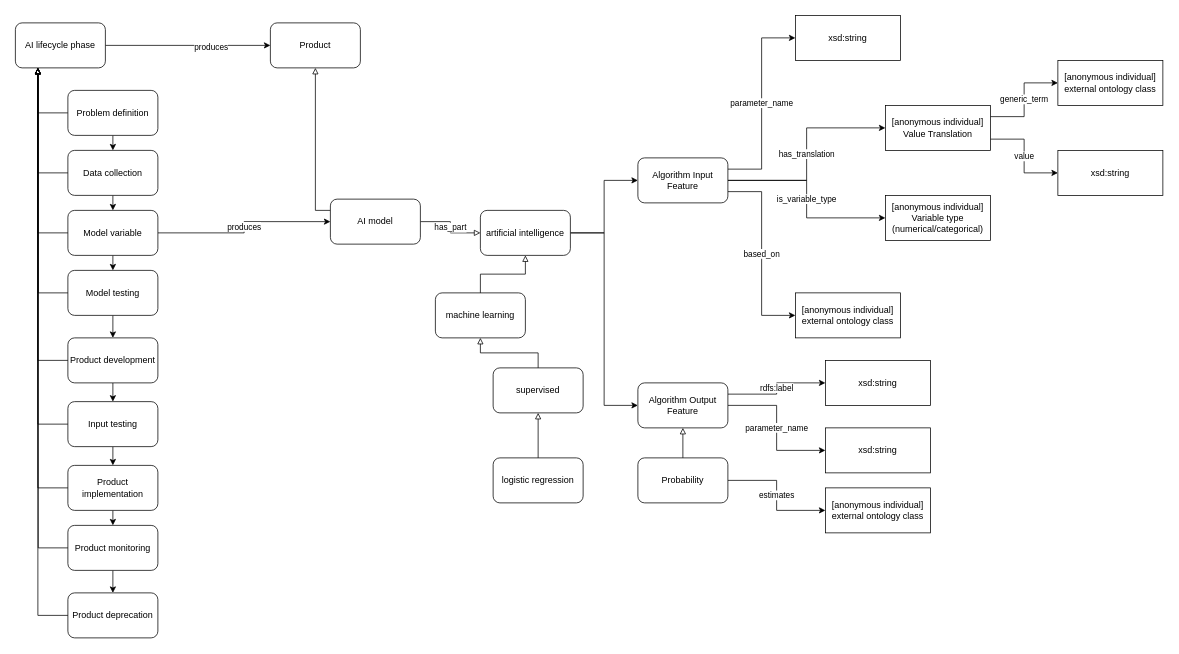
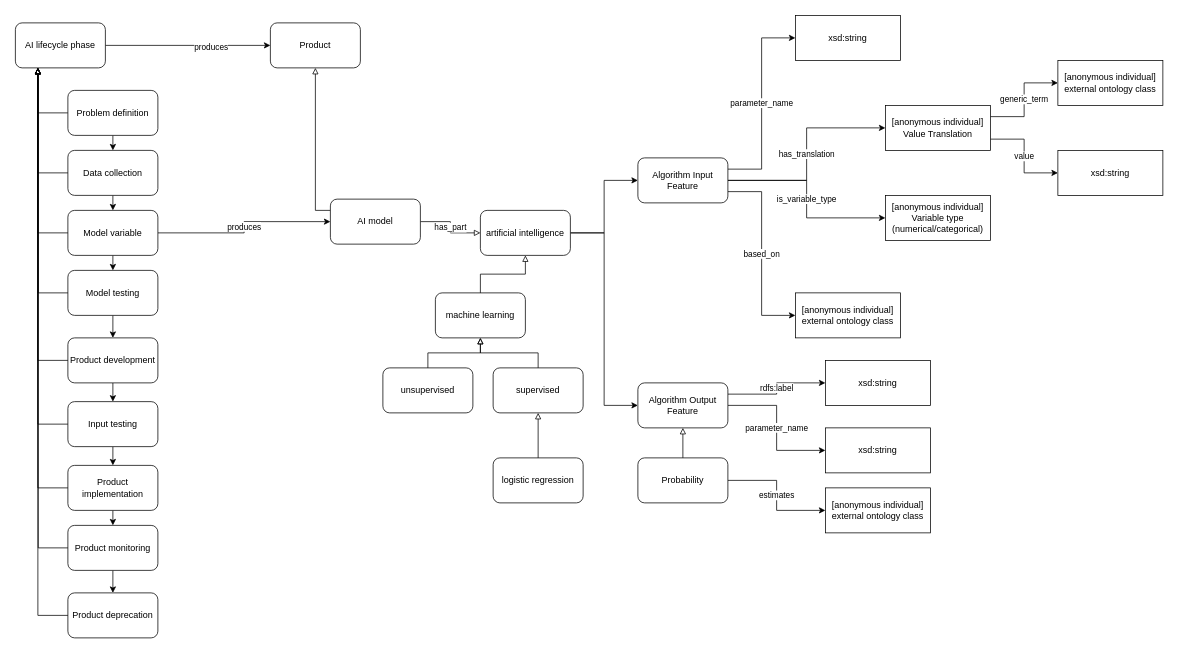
edge "unsupervised" -> "machine learning": added
node "unsupervised": added
